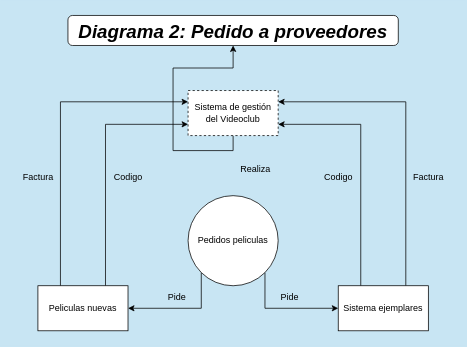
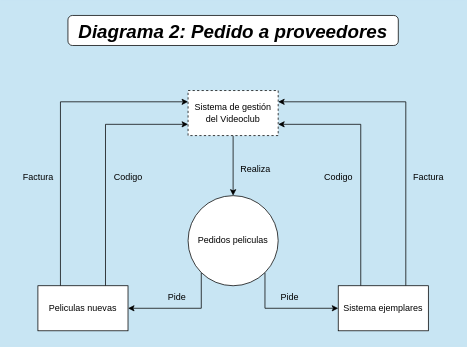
edge "Sistema de gestión del Videoclub" -> "Diagrama 2: Pedido a proveedores": now "Sistema de gestión del Videoclub" -> "Pedidos peliculas"
